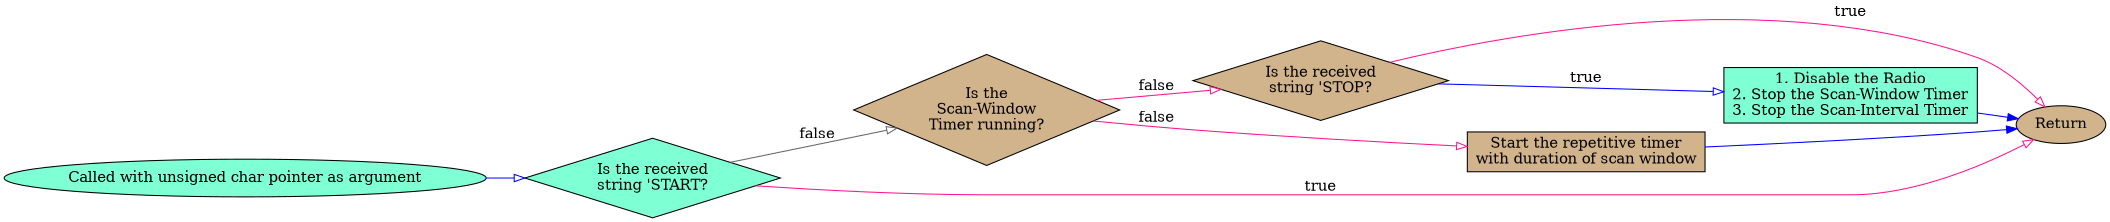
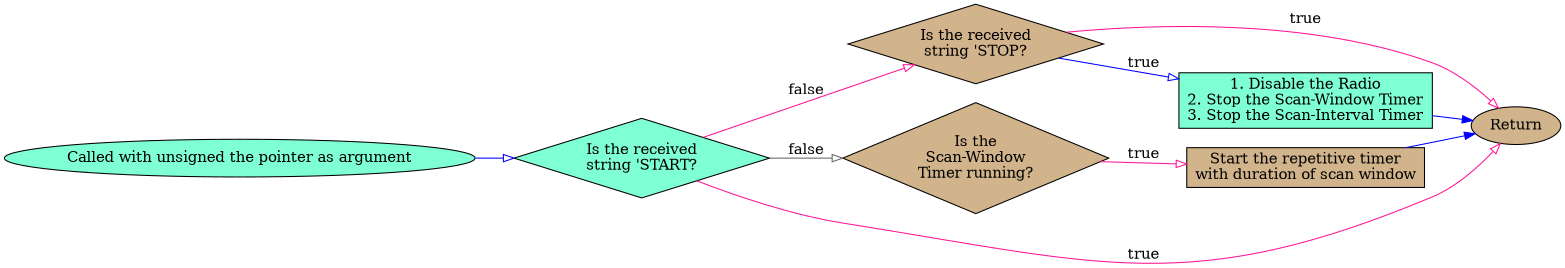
edge "Is the Scan-Window Timer running?" -> "Is the received string 'STOP?": now "Is the received string 'START?" -> "Is the received string 'STOP?"
edge "Is the Scan-Window Timer running?" -> "Start the repetitive timer with duration of scan window": label "false" -> "true"
node "Called with unsigned char pointer as argument": label "Called with unsigned char pointer as argument" -> "Called with unsigned the pointer as argument"
